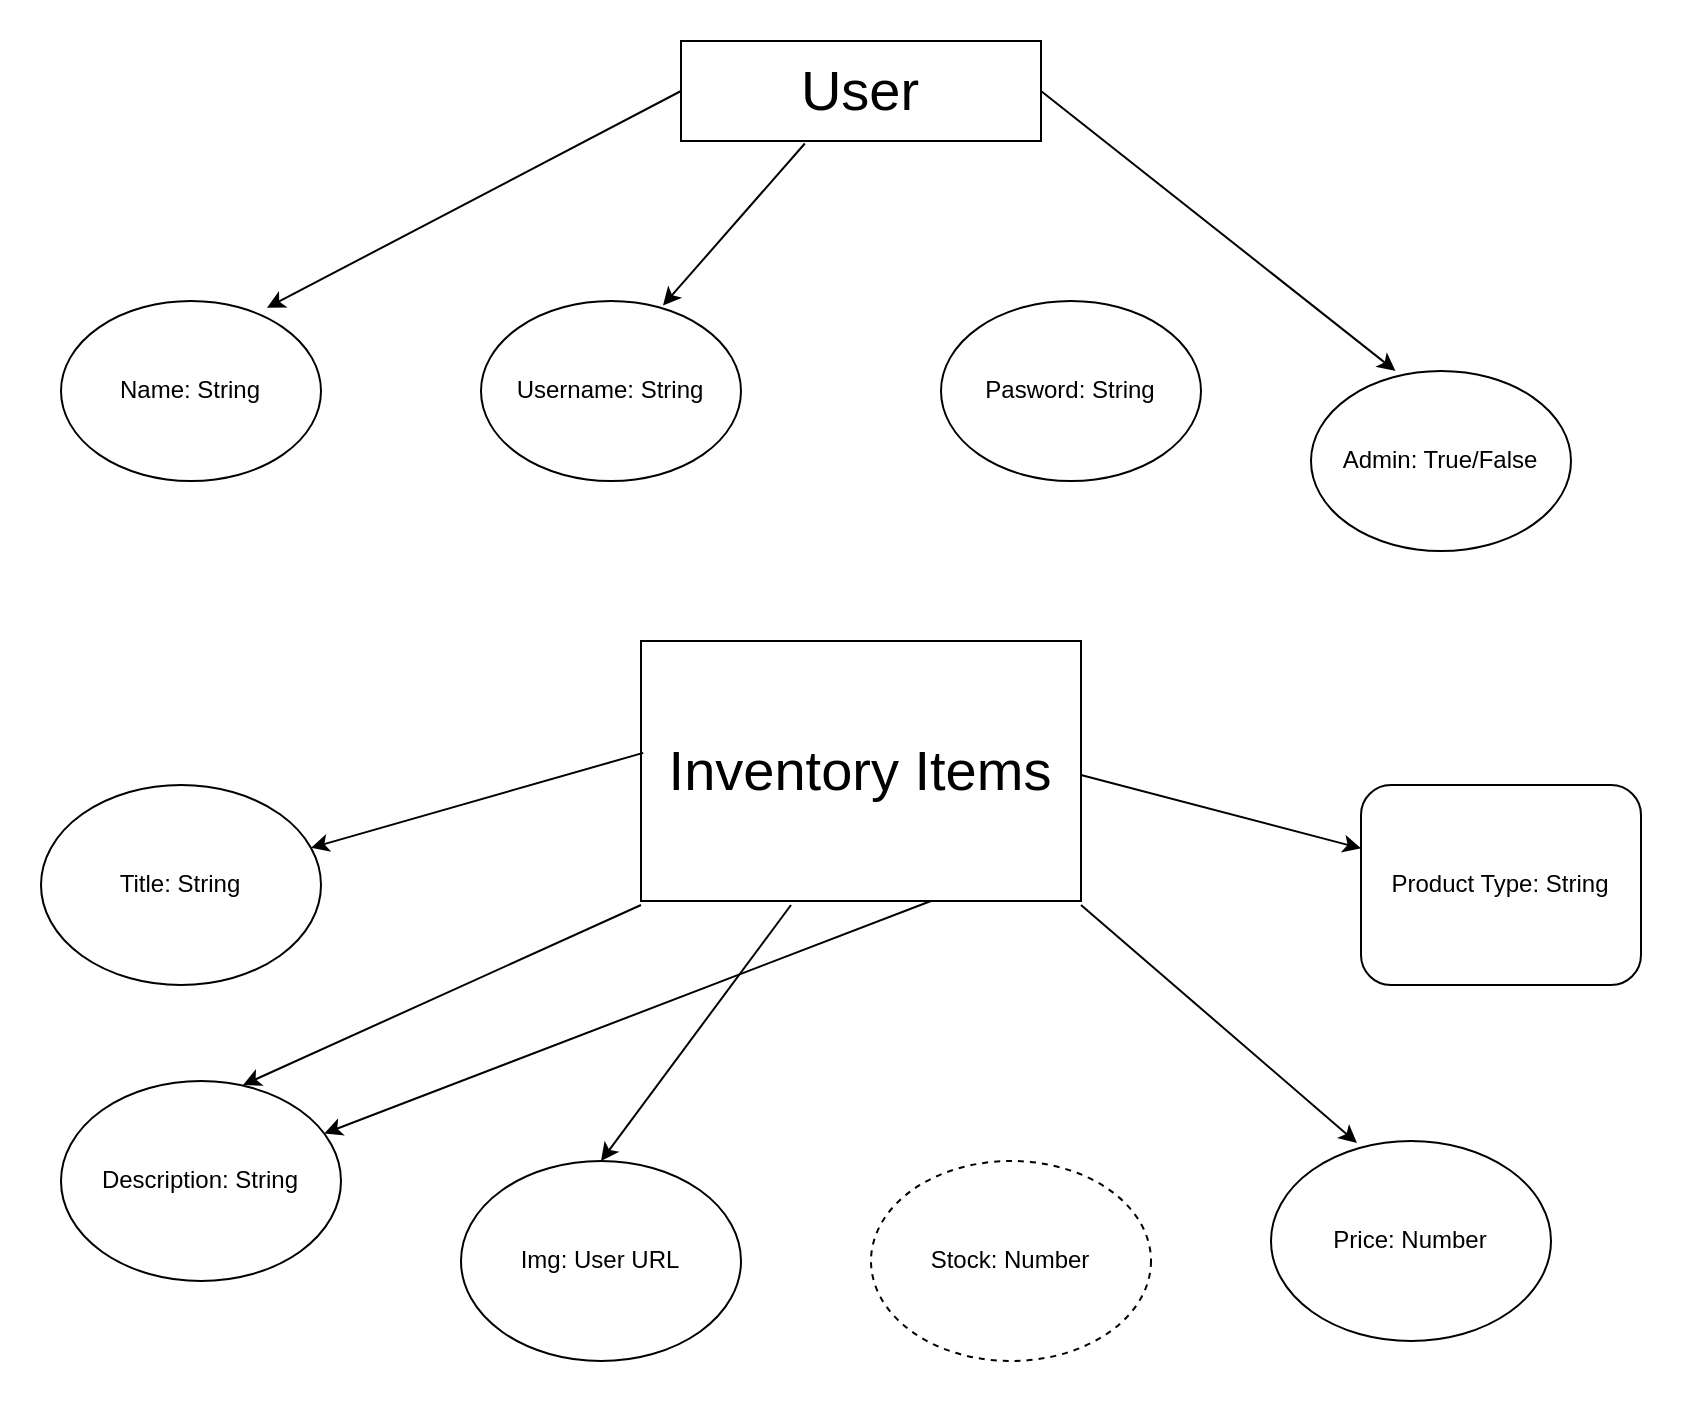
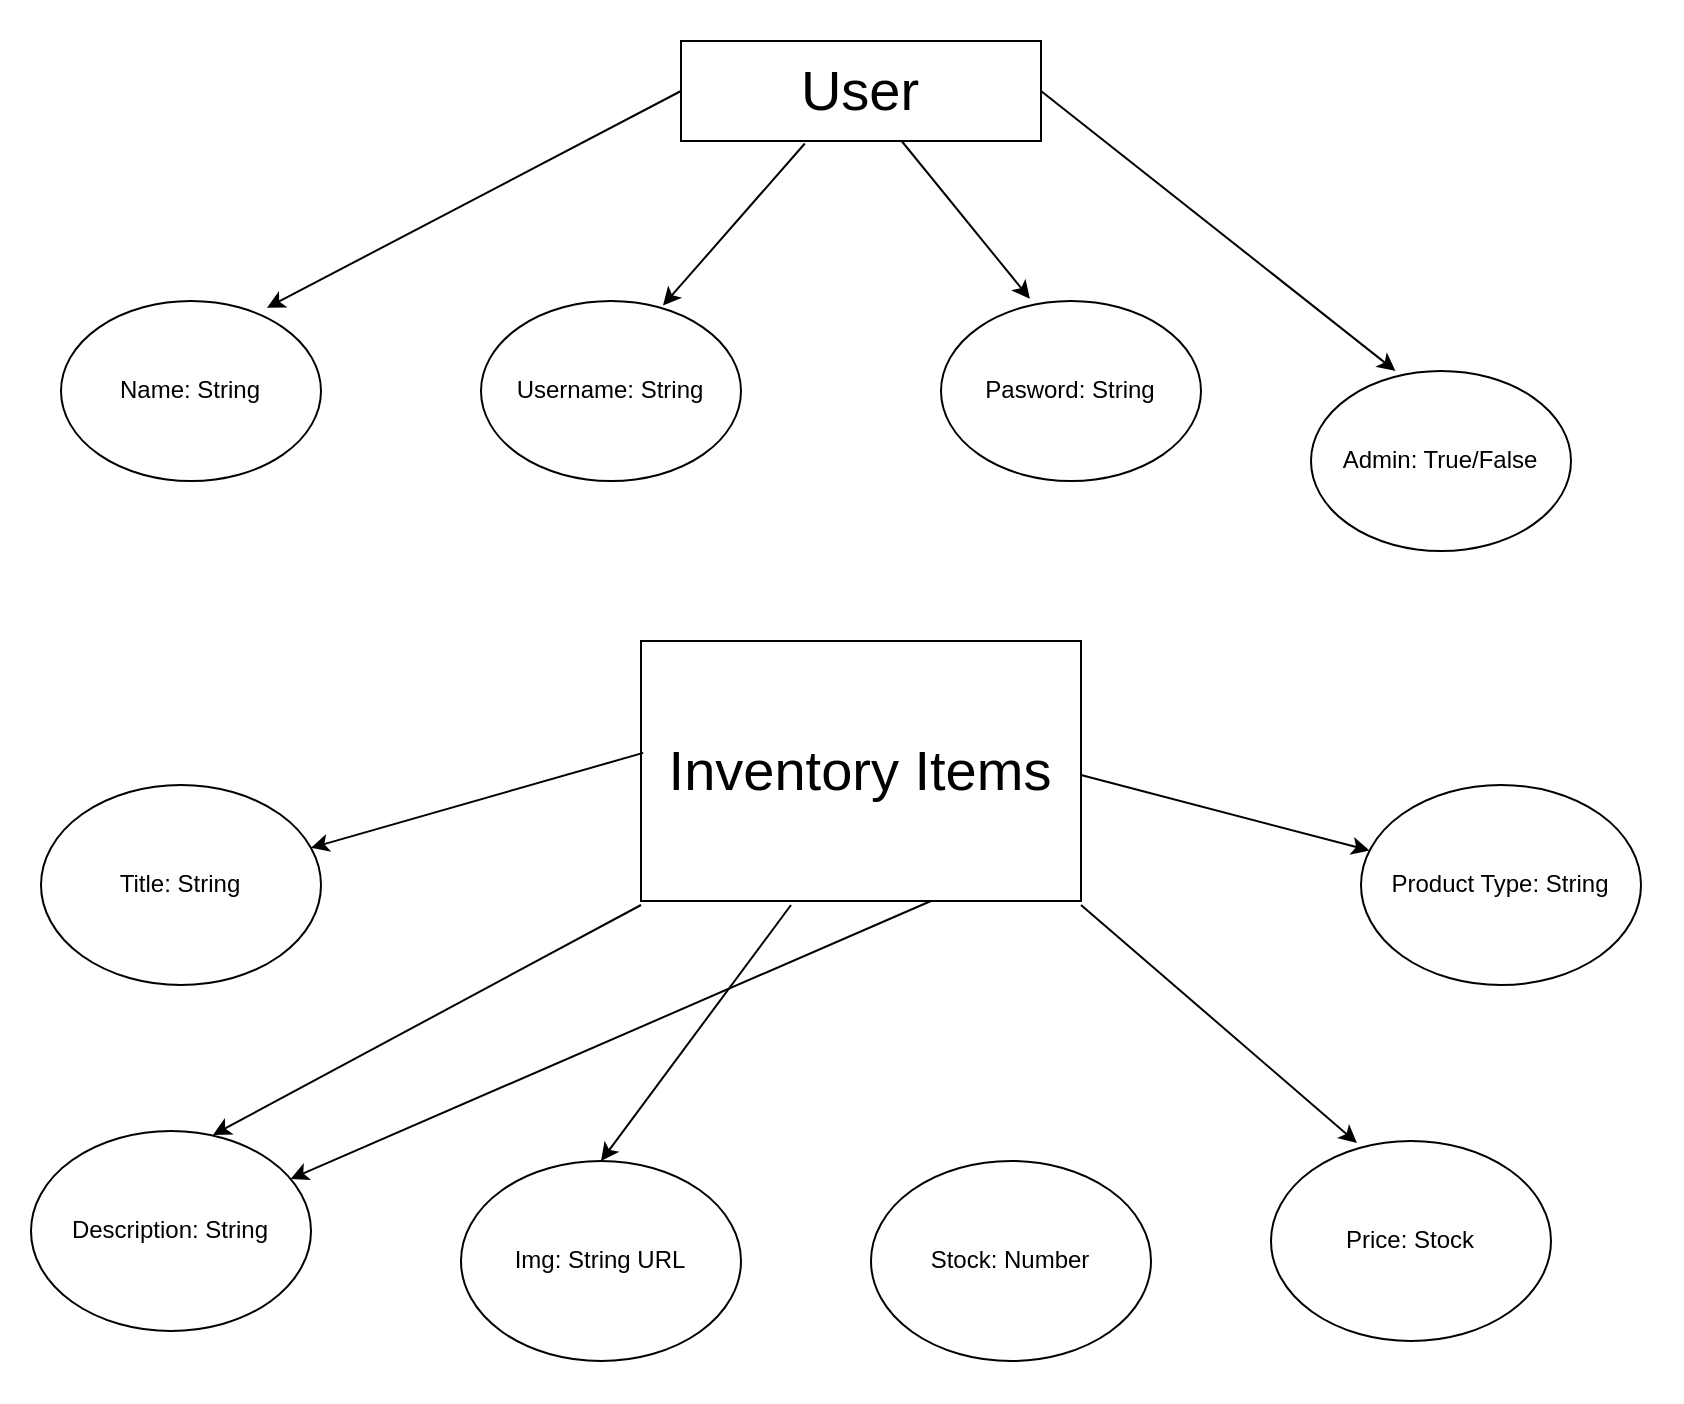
edge "User" -> "Pasword: String": added
node "Product Type: String": shape rounded rectangle -> ellipse
node "Description: String": moved (201, 1181) -> (171, 1231)
node "Price: Number": label "Price: Number" -> "Price: Stock"
node "Img: User URL": label "Img: User URL" -> "Img: String URL"
node "Stock: Number": style dashed -> solid
